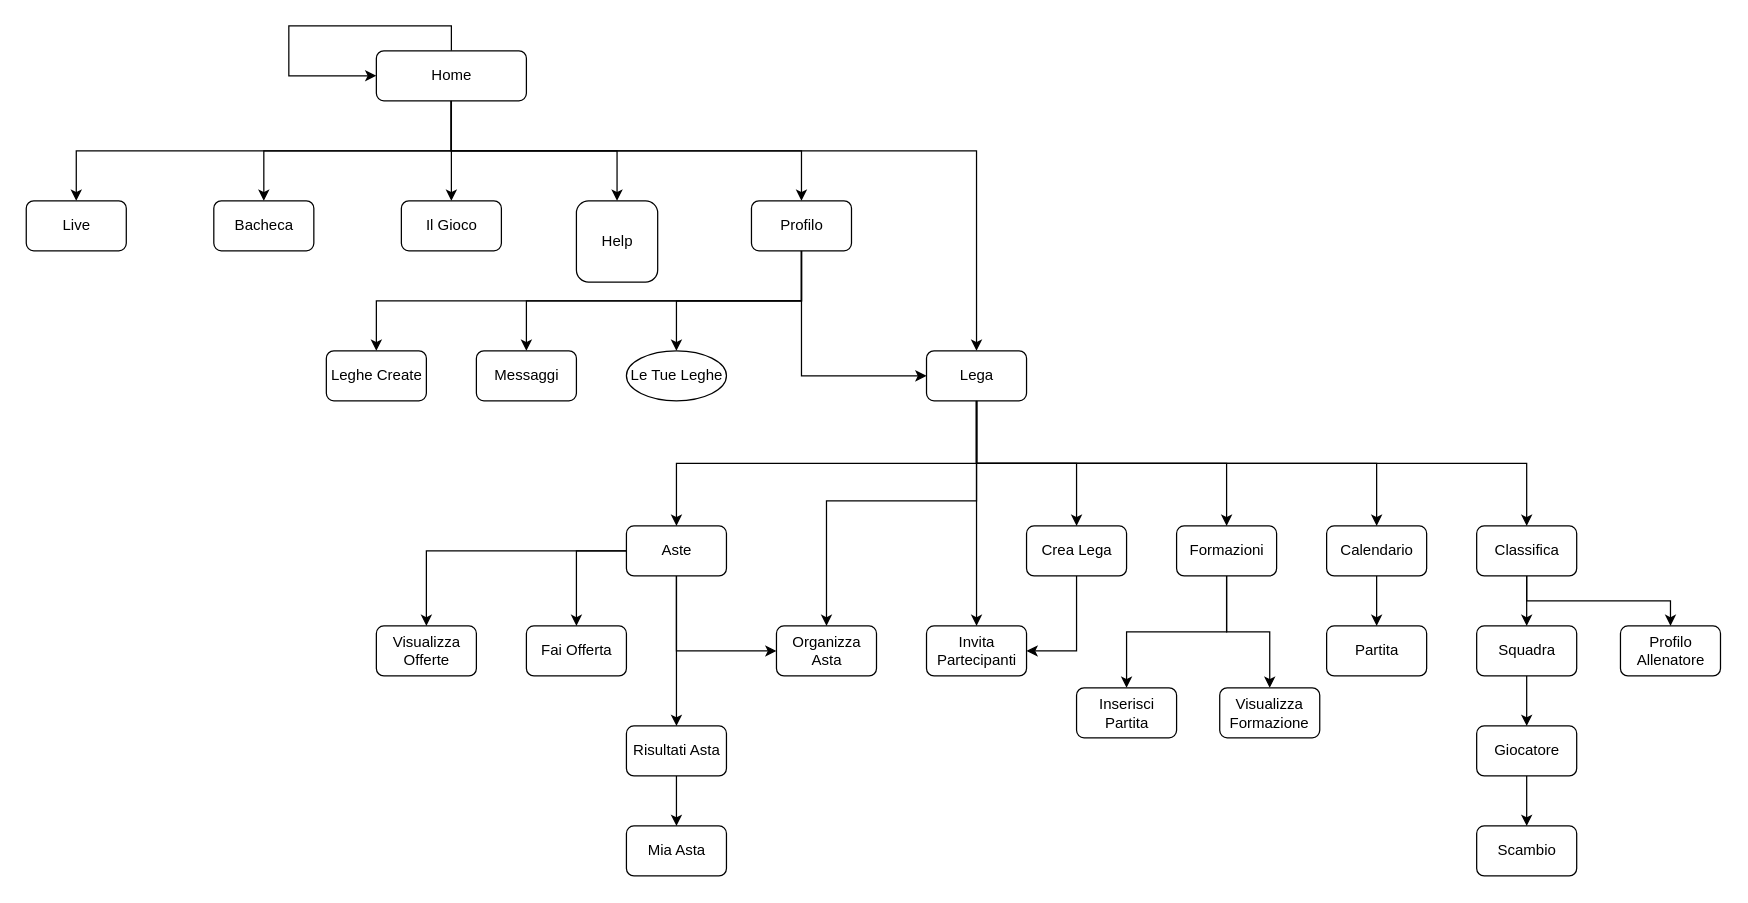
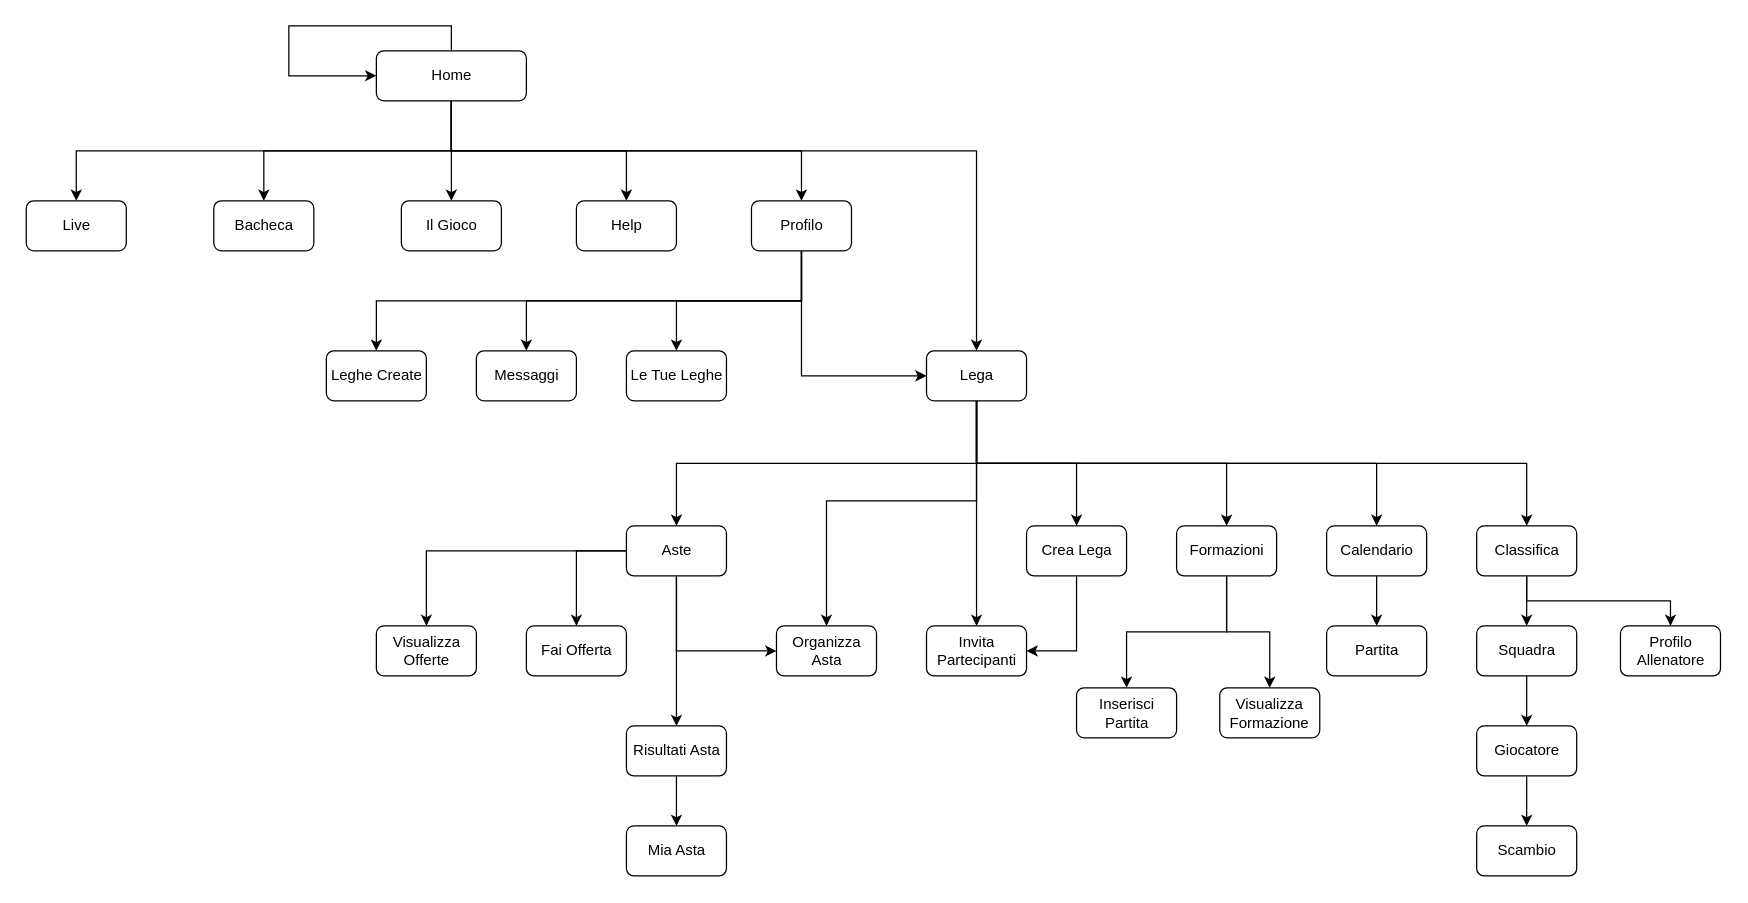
node "Help": size 81x81 -> 100x50
node "Le Tue Leghe": shape ellipse -> rounded rectangle
